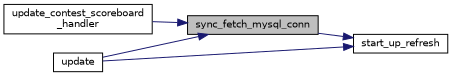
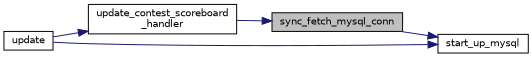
node "start_up_refresh": label "start_up_refresh" -> "start_up_mysql"
edge "update" -> "sync_fetch_mysql_conn": now "update" -> "update_contest_scoreboard _handler"
